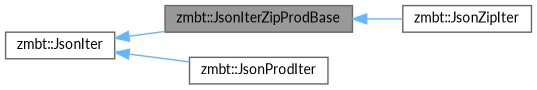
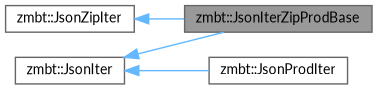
edge "zmbt::JsonZipIter" -> "zmbt::JsonIterZipProdBase": reversed
